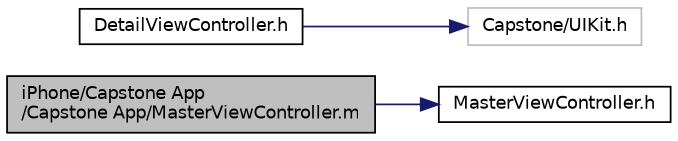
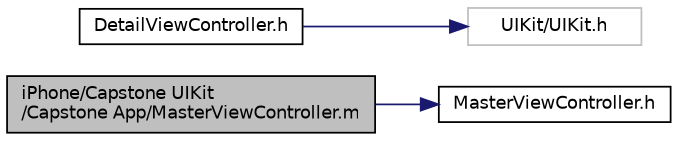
node "Capstone/UIKit.h": label "Capstone/UIKit.h" -> "UIKit/UIKit.h"
node "iPhone/Capstone App /Capstone App/MasterViewController.m": label "iPhone/Capstone App /Capstone App/MasterViewController.m" -> "iPhone/Capstone UIKit /Capstone App/MasterViewController.m"
